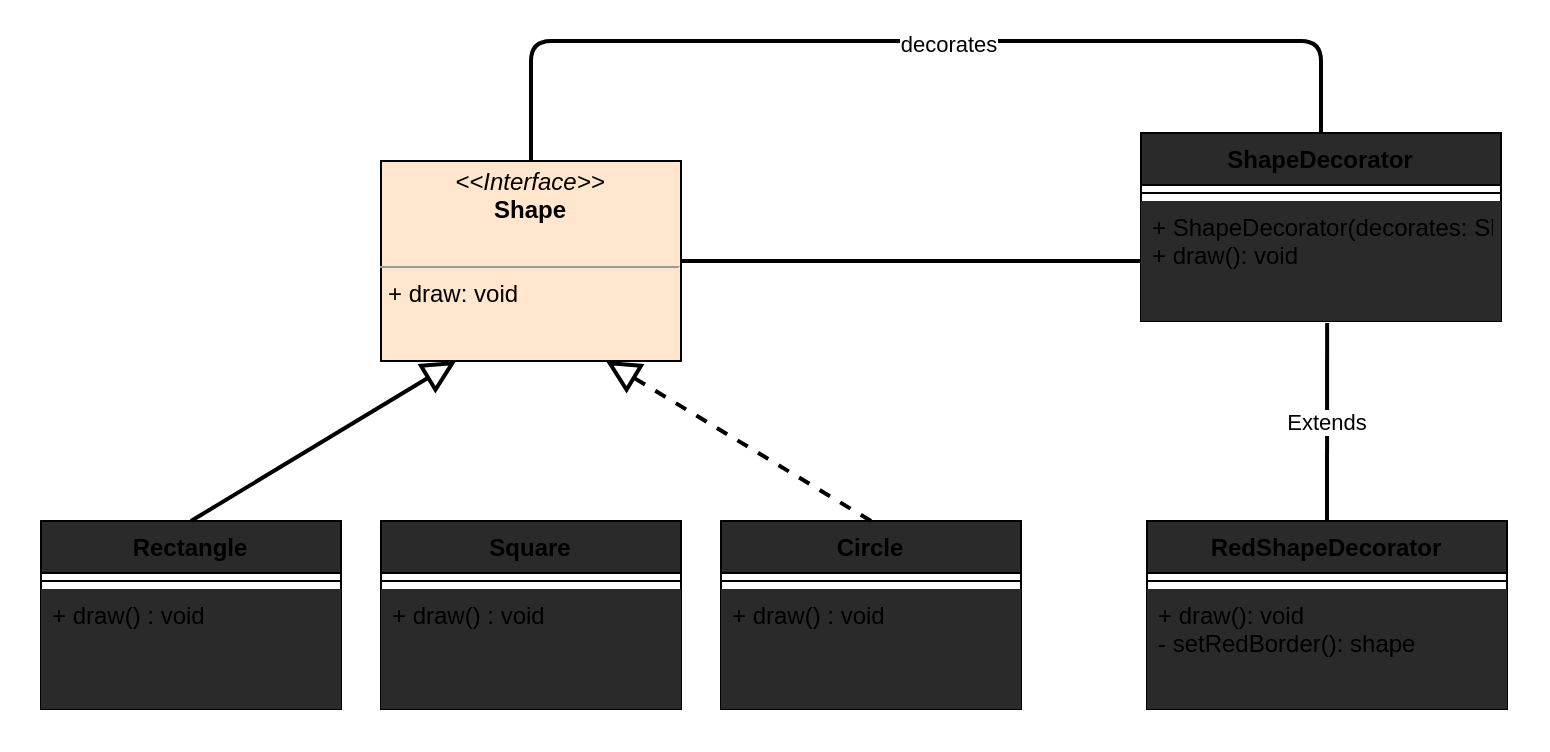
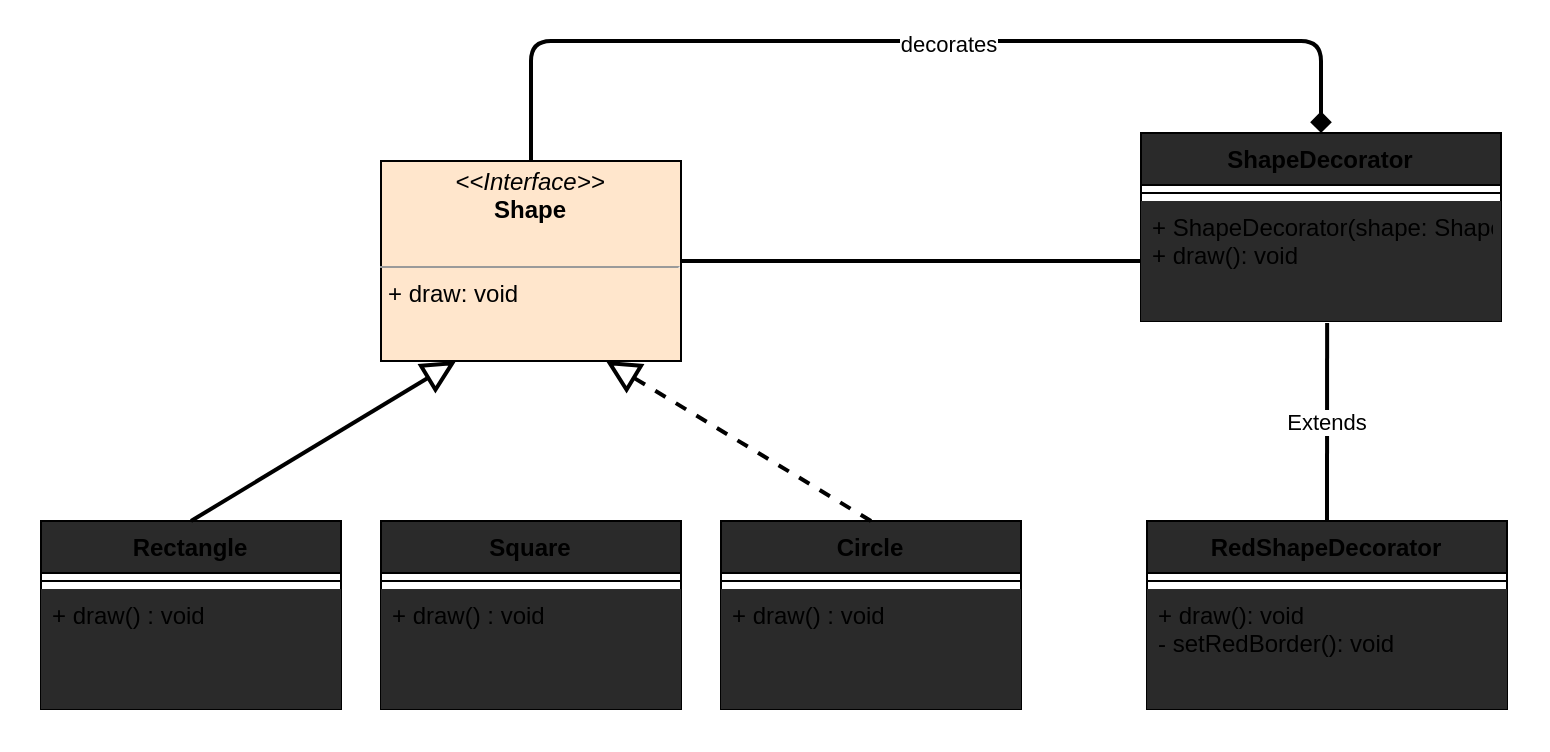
edge "ShapeDecorator" -- "<<Interface>> Shape + draw: void": arrowhead none -> diamond
node "+ ShapeDecorator(decorates: Shape) + draw(): void": label "+ ShapeDecorator(decorates: Shape) + draw(): void" -> "+ ShapeDecorator(shape: Shape) + draw(): void"
node "+ draw(): void - setRedBorder(): shape": label "+ draw(): void - setRedBorder(): shape" -> "+ draw(): void - setRedBorder(): void"
